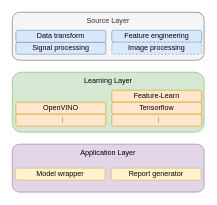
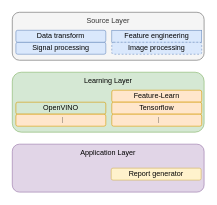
node "Feature engineering": shape rounded rectangle -> rectangle
node "OpenVINO": fillcolor #ffe6cc -> #d5e8d4
node "Model wrapper": removed
